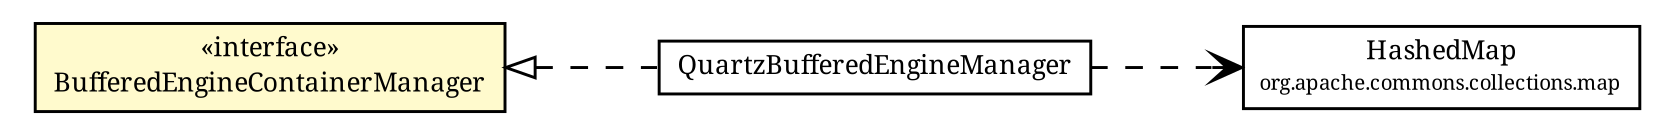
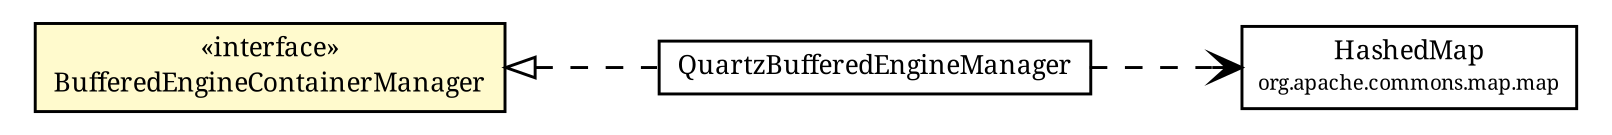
node "HashedMap": text "org.apache.commons.collections.map" -> "org.apache.commons.map.map"
